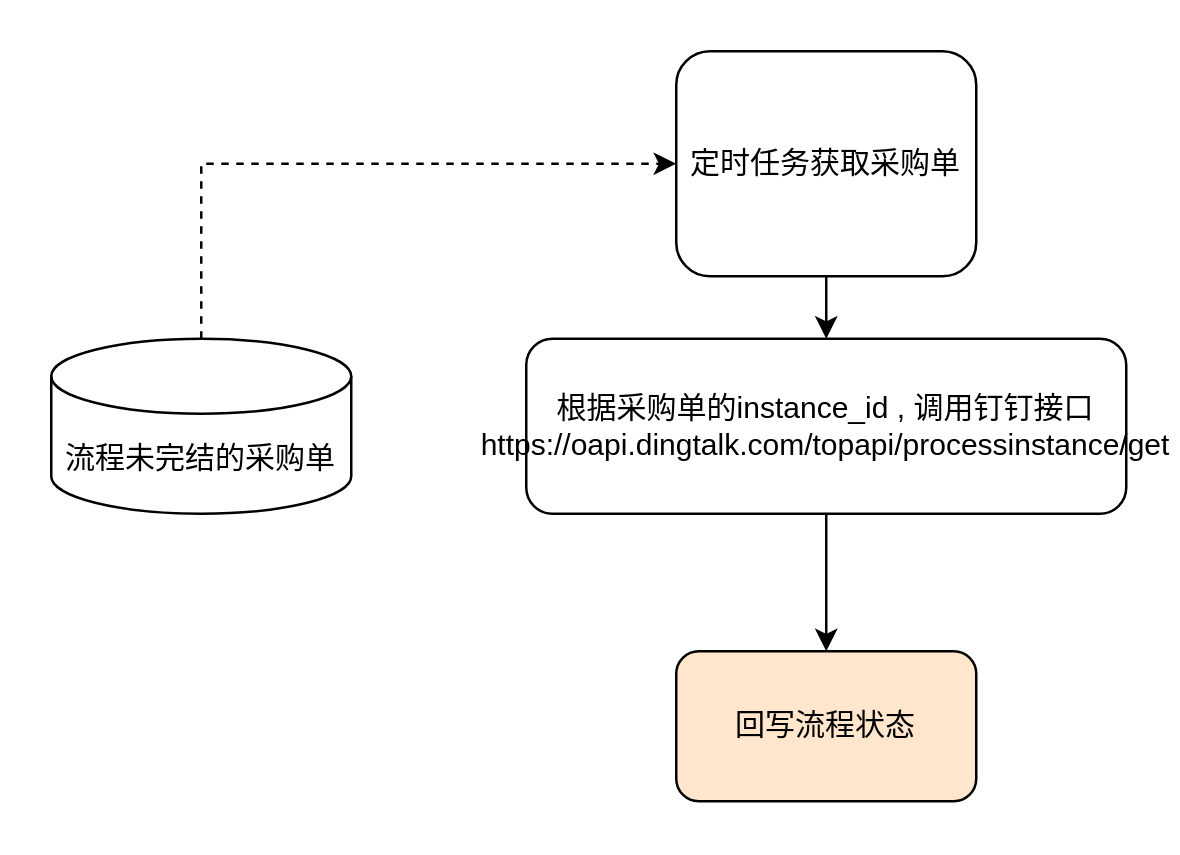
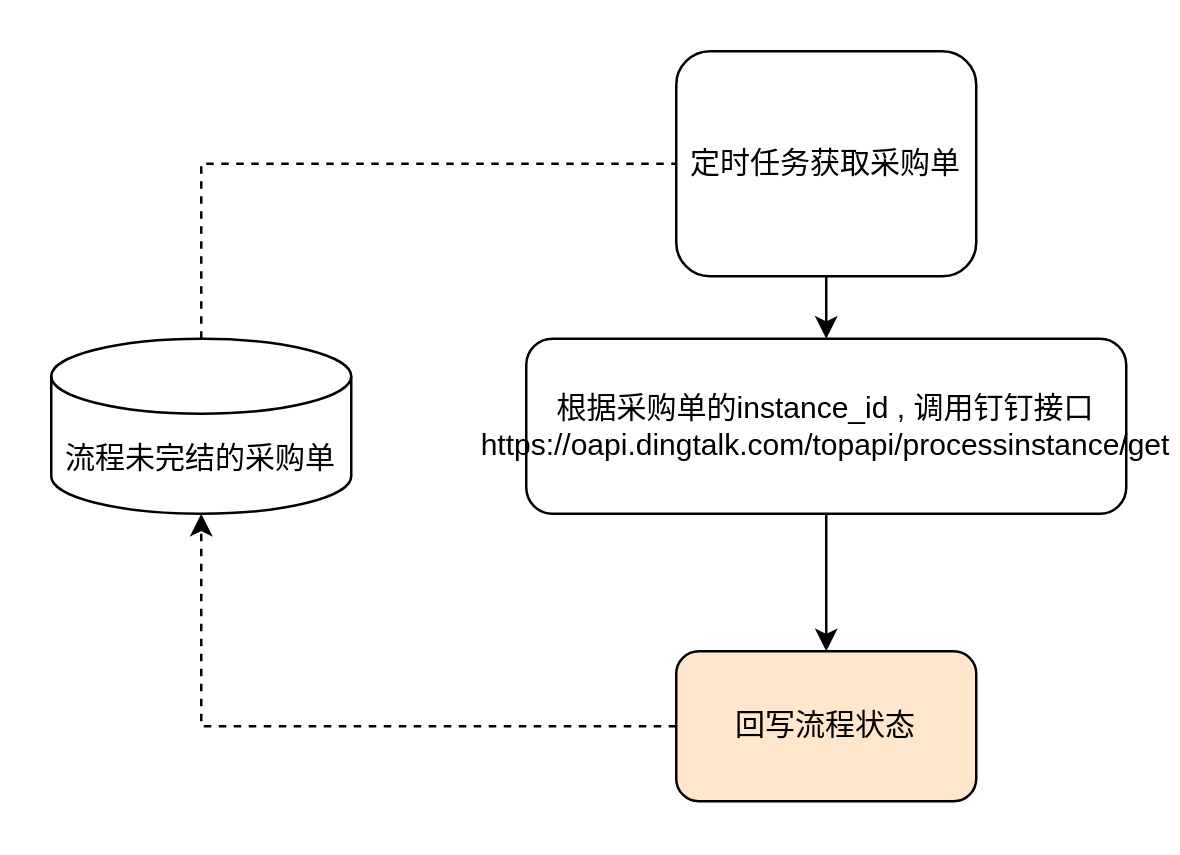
edge "流程未完结的采购单" -> "定时任务获取采购单": arrowhead classic -> none
edge "回写流程状态" -> "流程未完结的采购单": added
